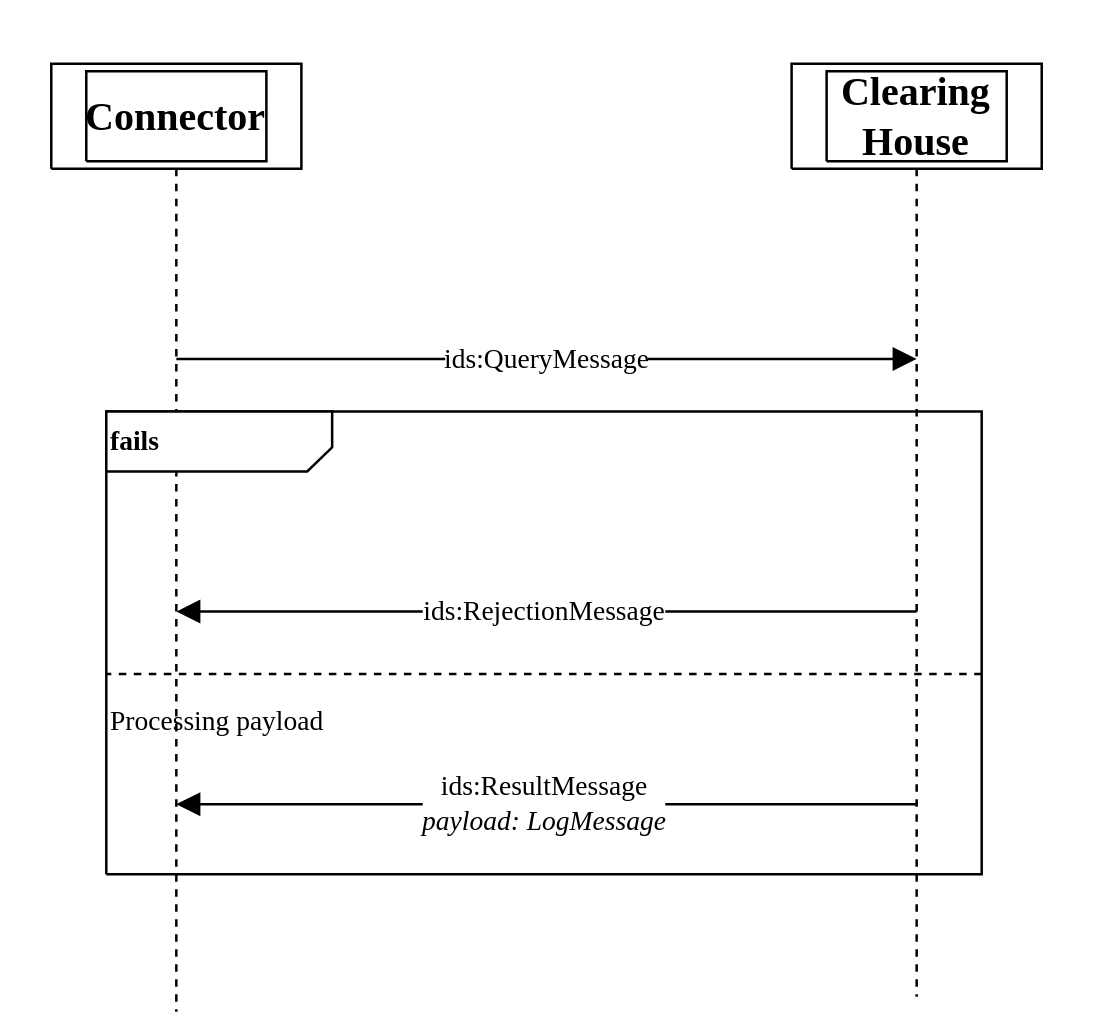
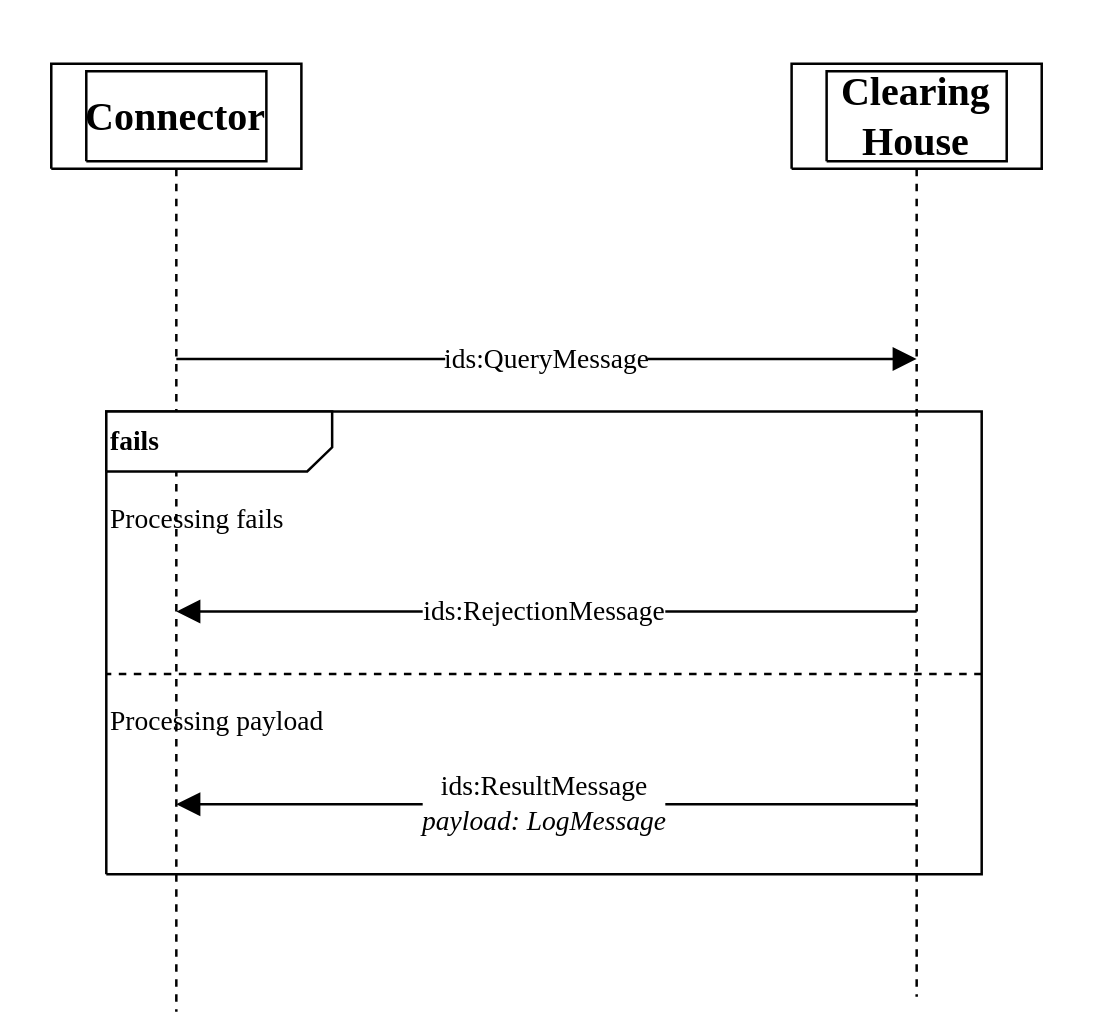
node "Processing fails": added
